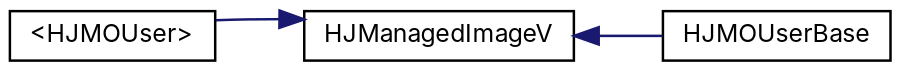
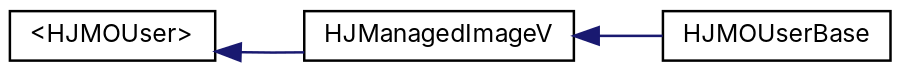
edge "<HJMOUser>" -> "HJManagedImageV": reversed
